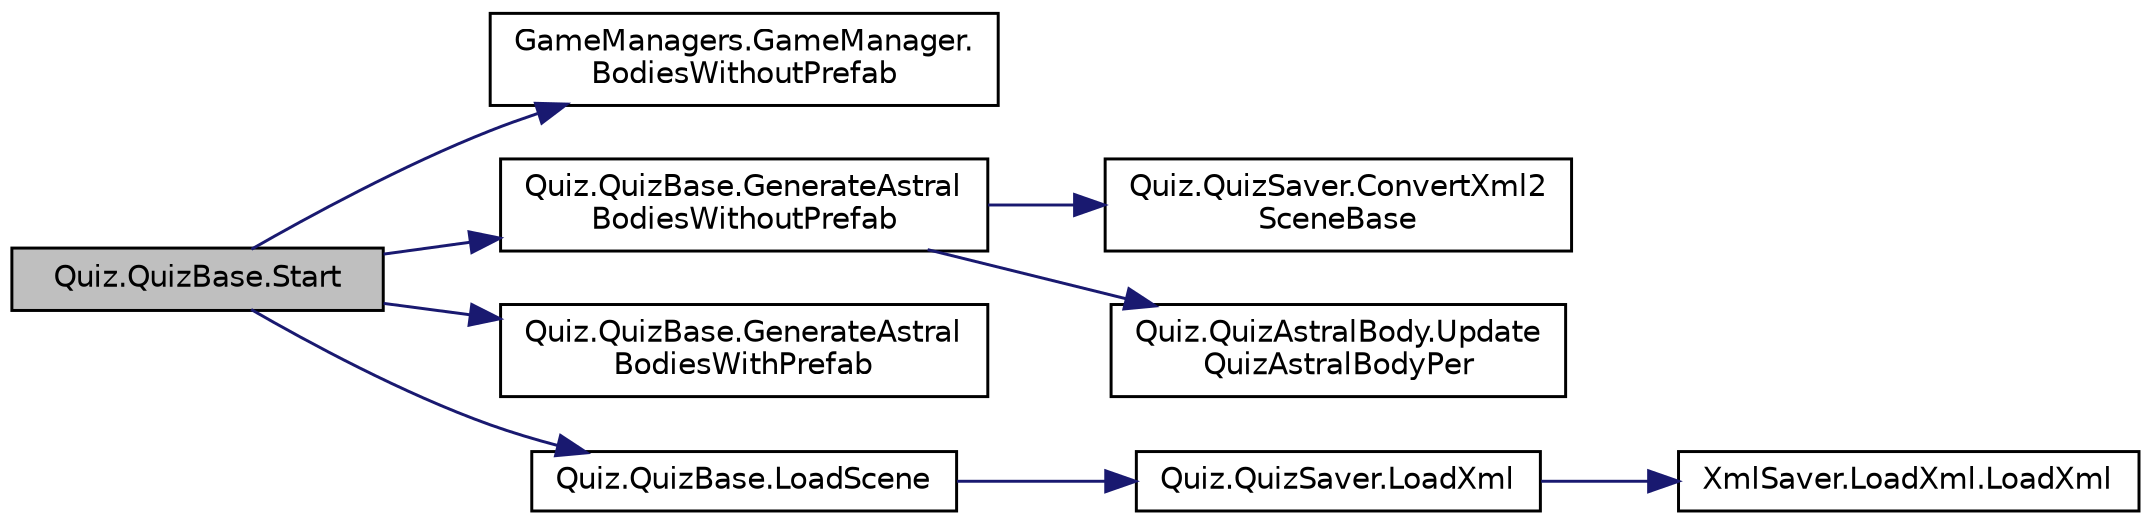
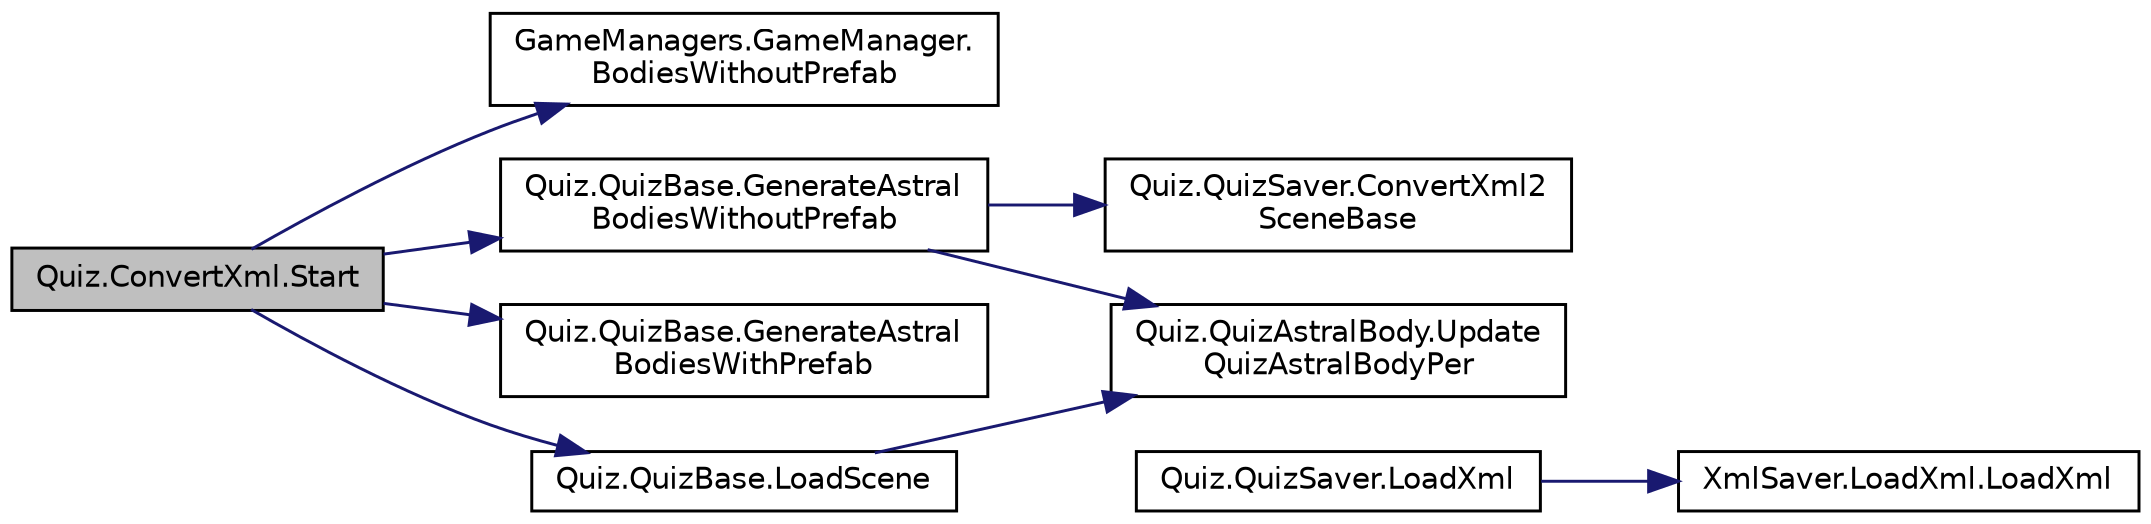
node "Quiz.QuizBase.Start": label "Quiz.QuizBase.Start" -> "Quiz.ConvertXml.Start"
edge "Quiz.QuizBase.LoadScene" -> "Quiz.QuizSaver.LoadXml": now "Quiz.QuizBase.LoadScene" -> "Quiz.QuizAstralBody.Update QuizAstralBodyPer"
